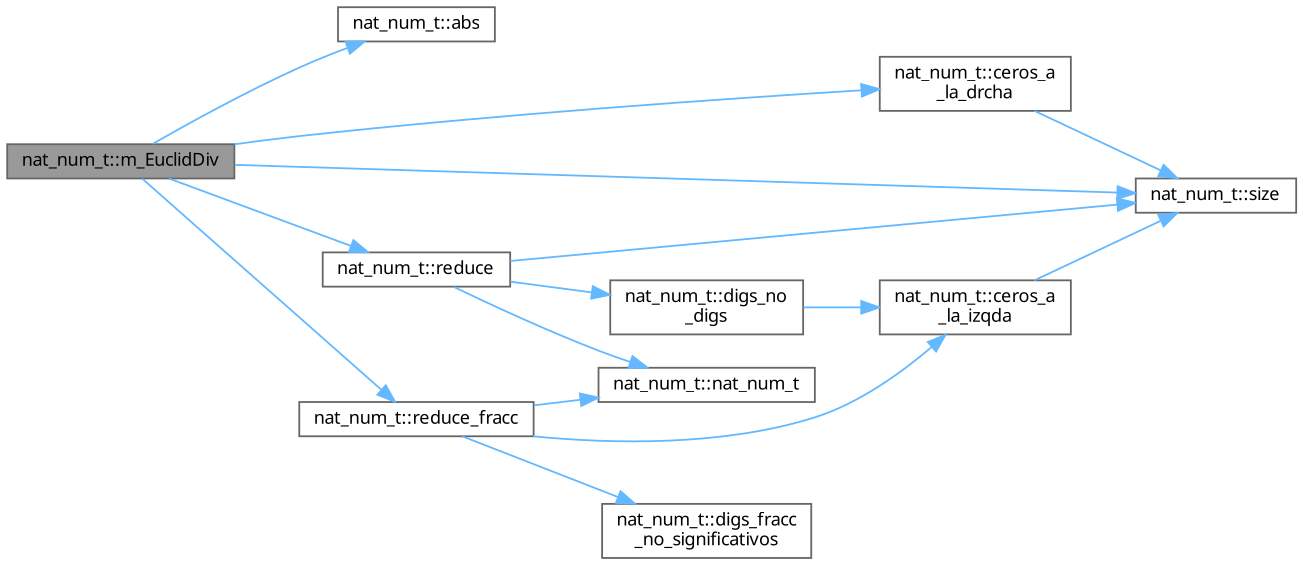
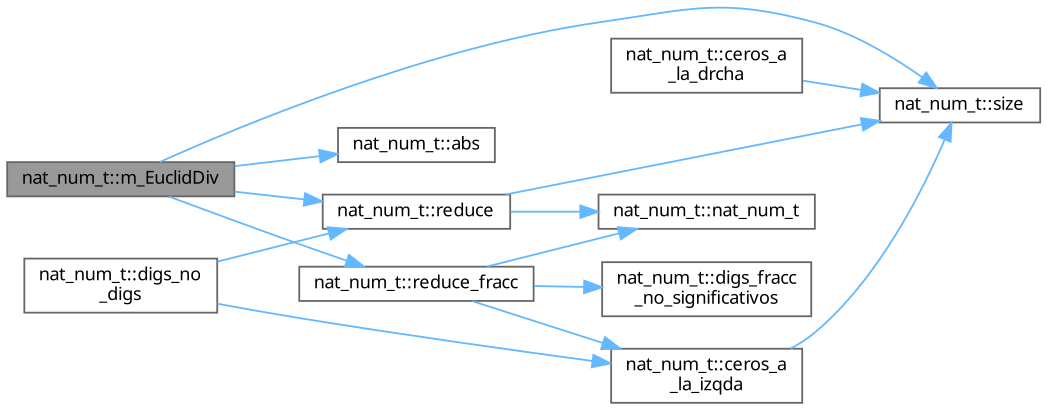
edge "nat_num_t::m_EuclidDiv" -> "nat_num_t::ceros_a _la_drcha": removed
edge "nat_num_t::reduce" -> "nat_num_t::digs_no _digs": reversed
